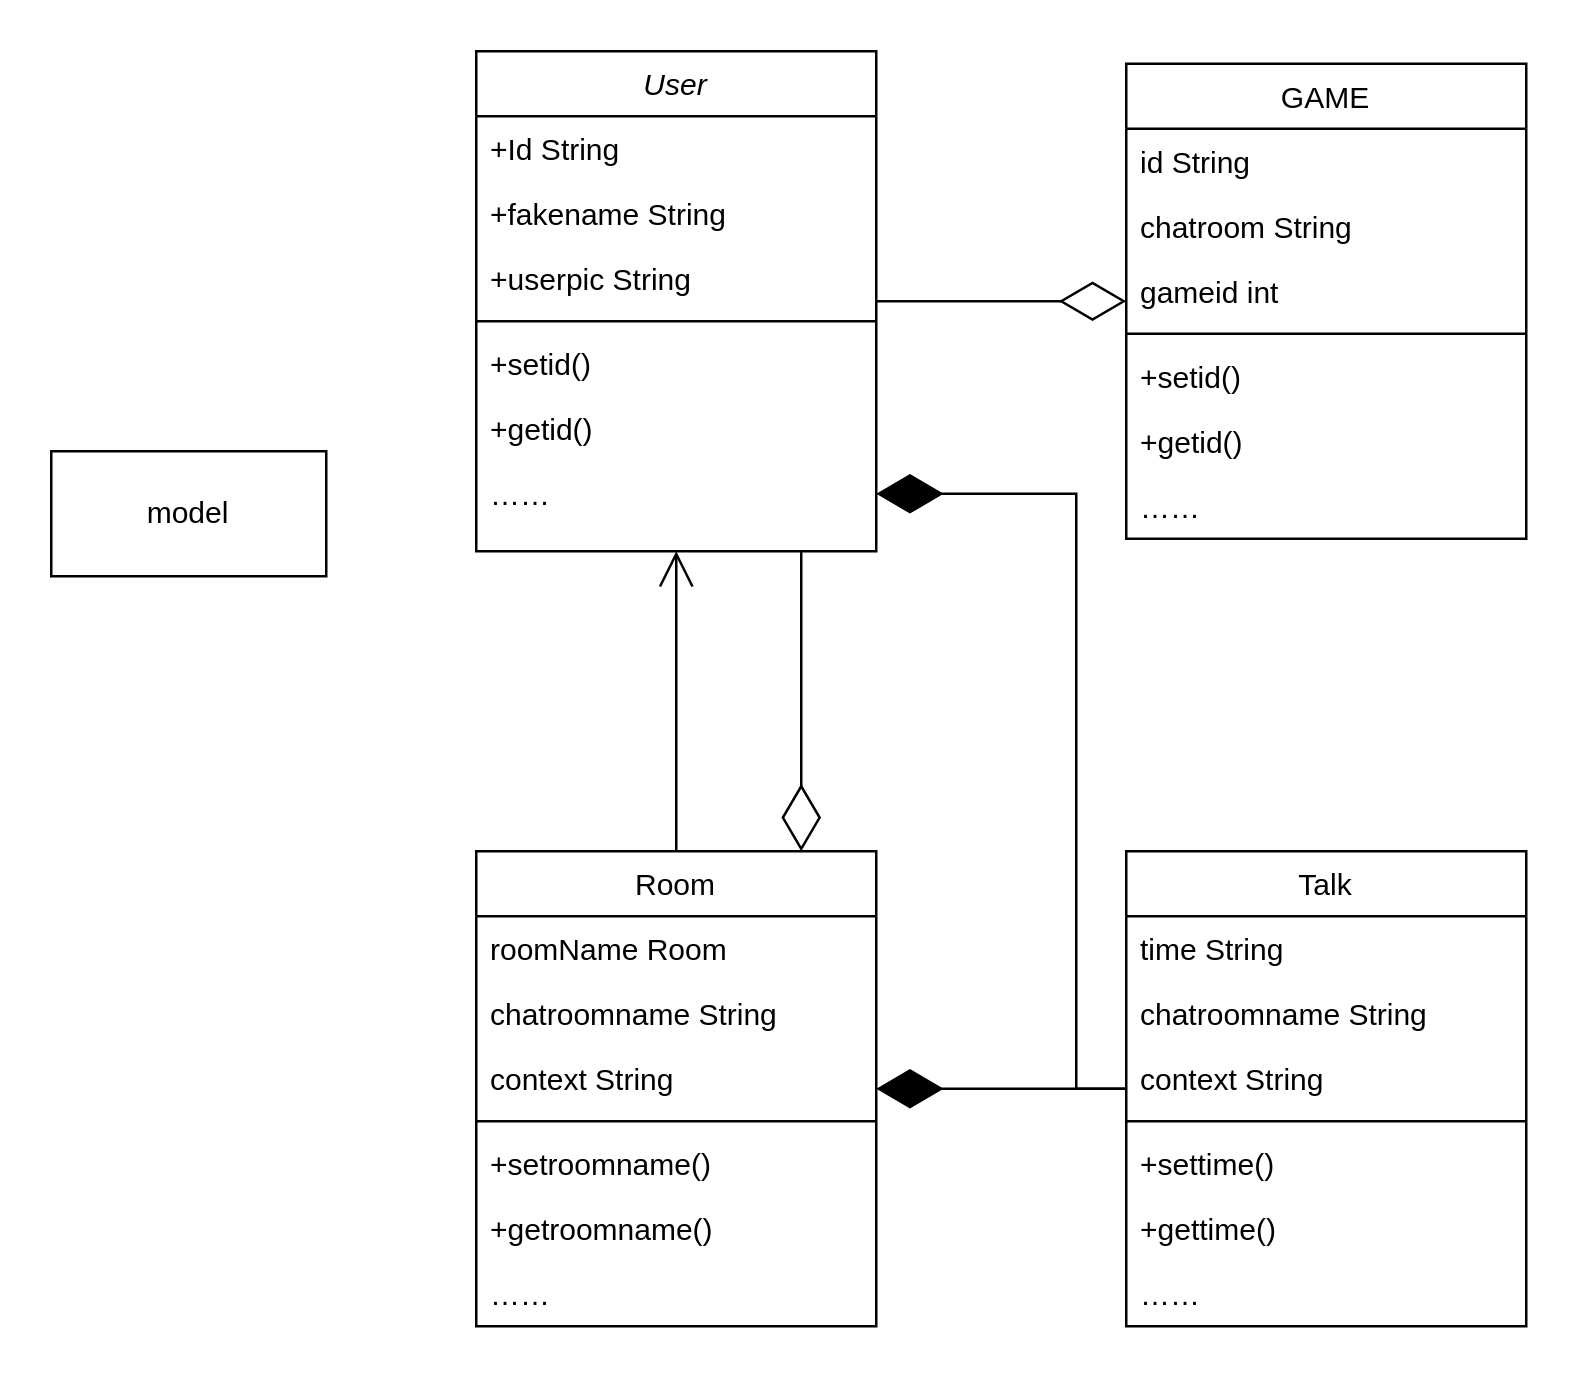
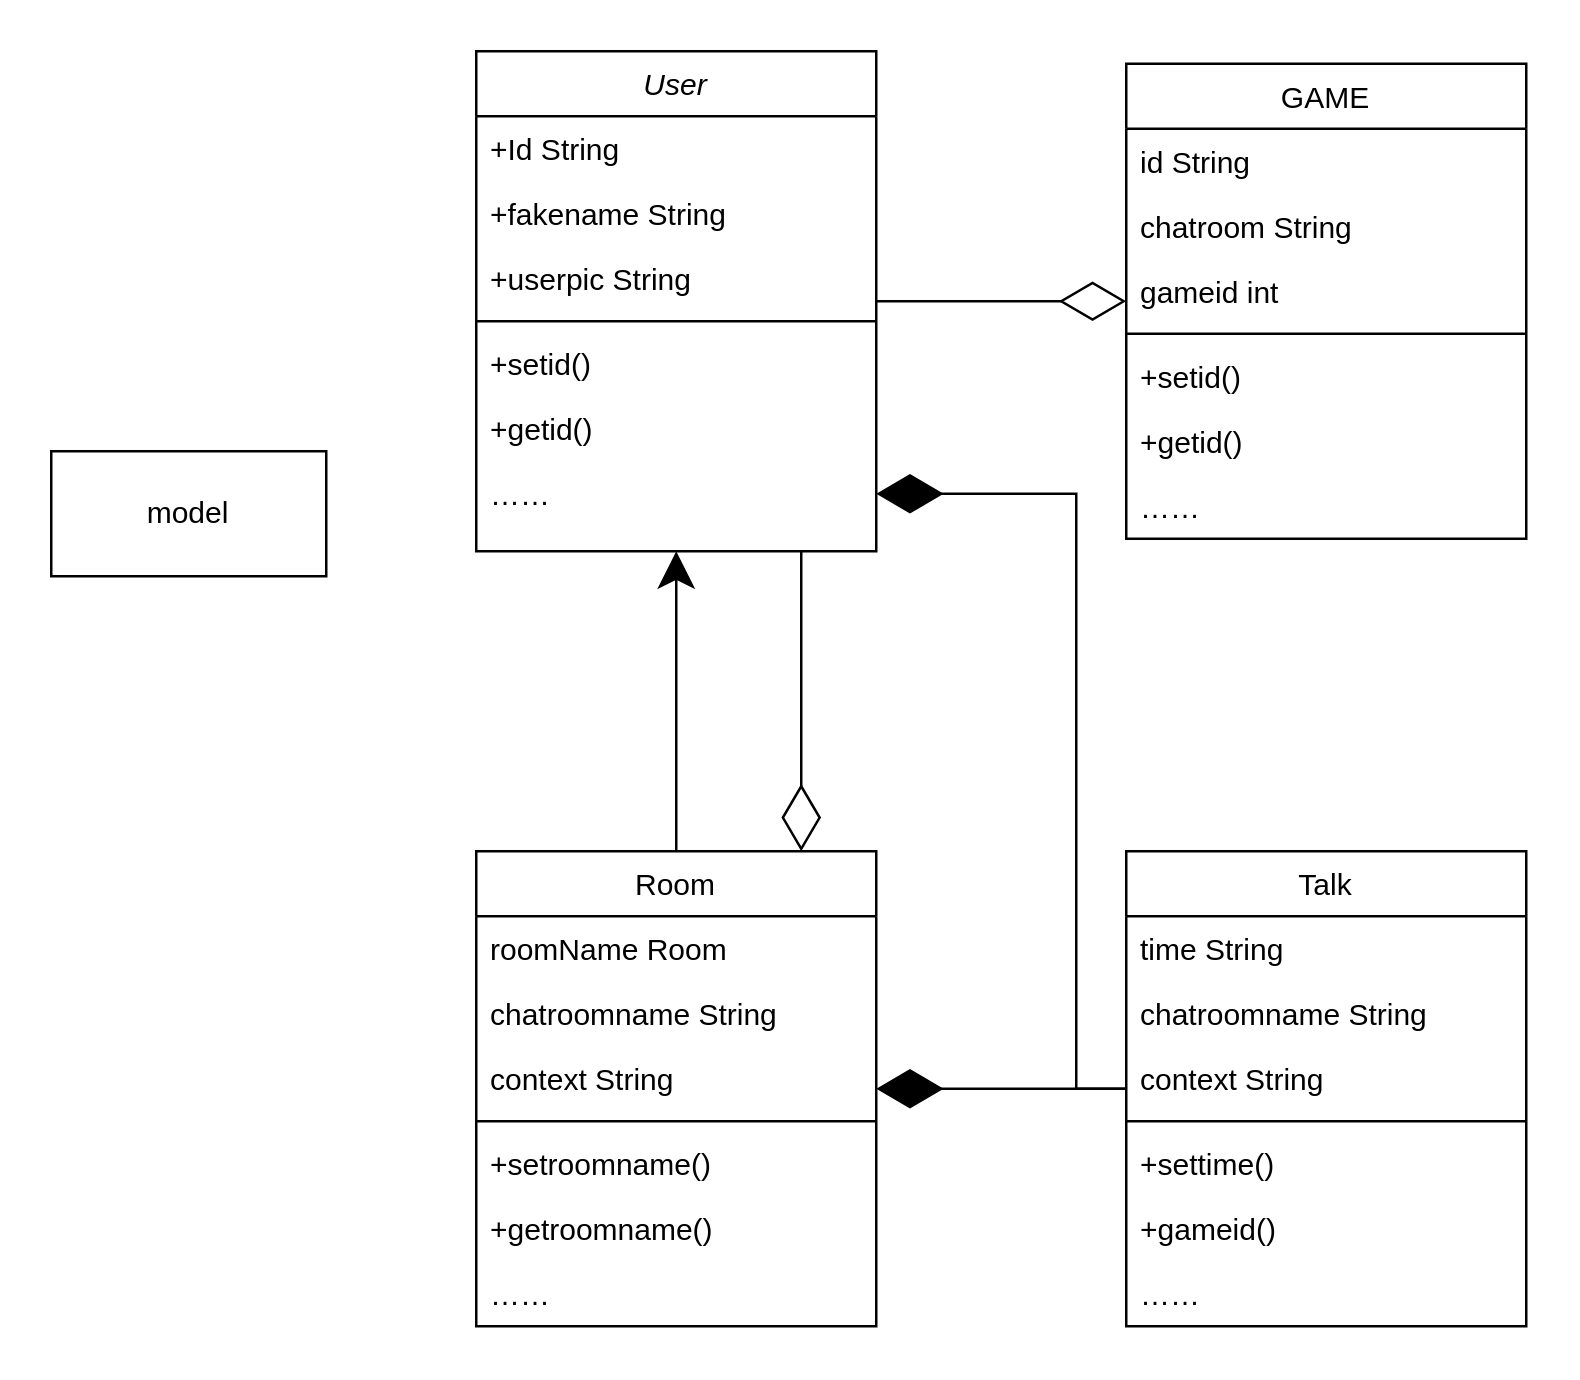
edge "Room" -> "User": arrowhead open -> classic
node "+gettime()": label "+gettime()" -> "+gameid()"
